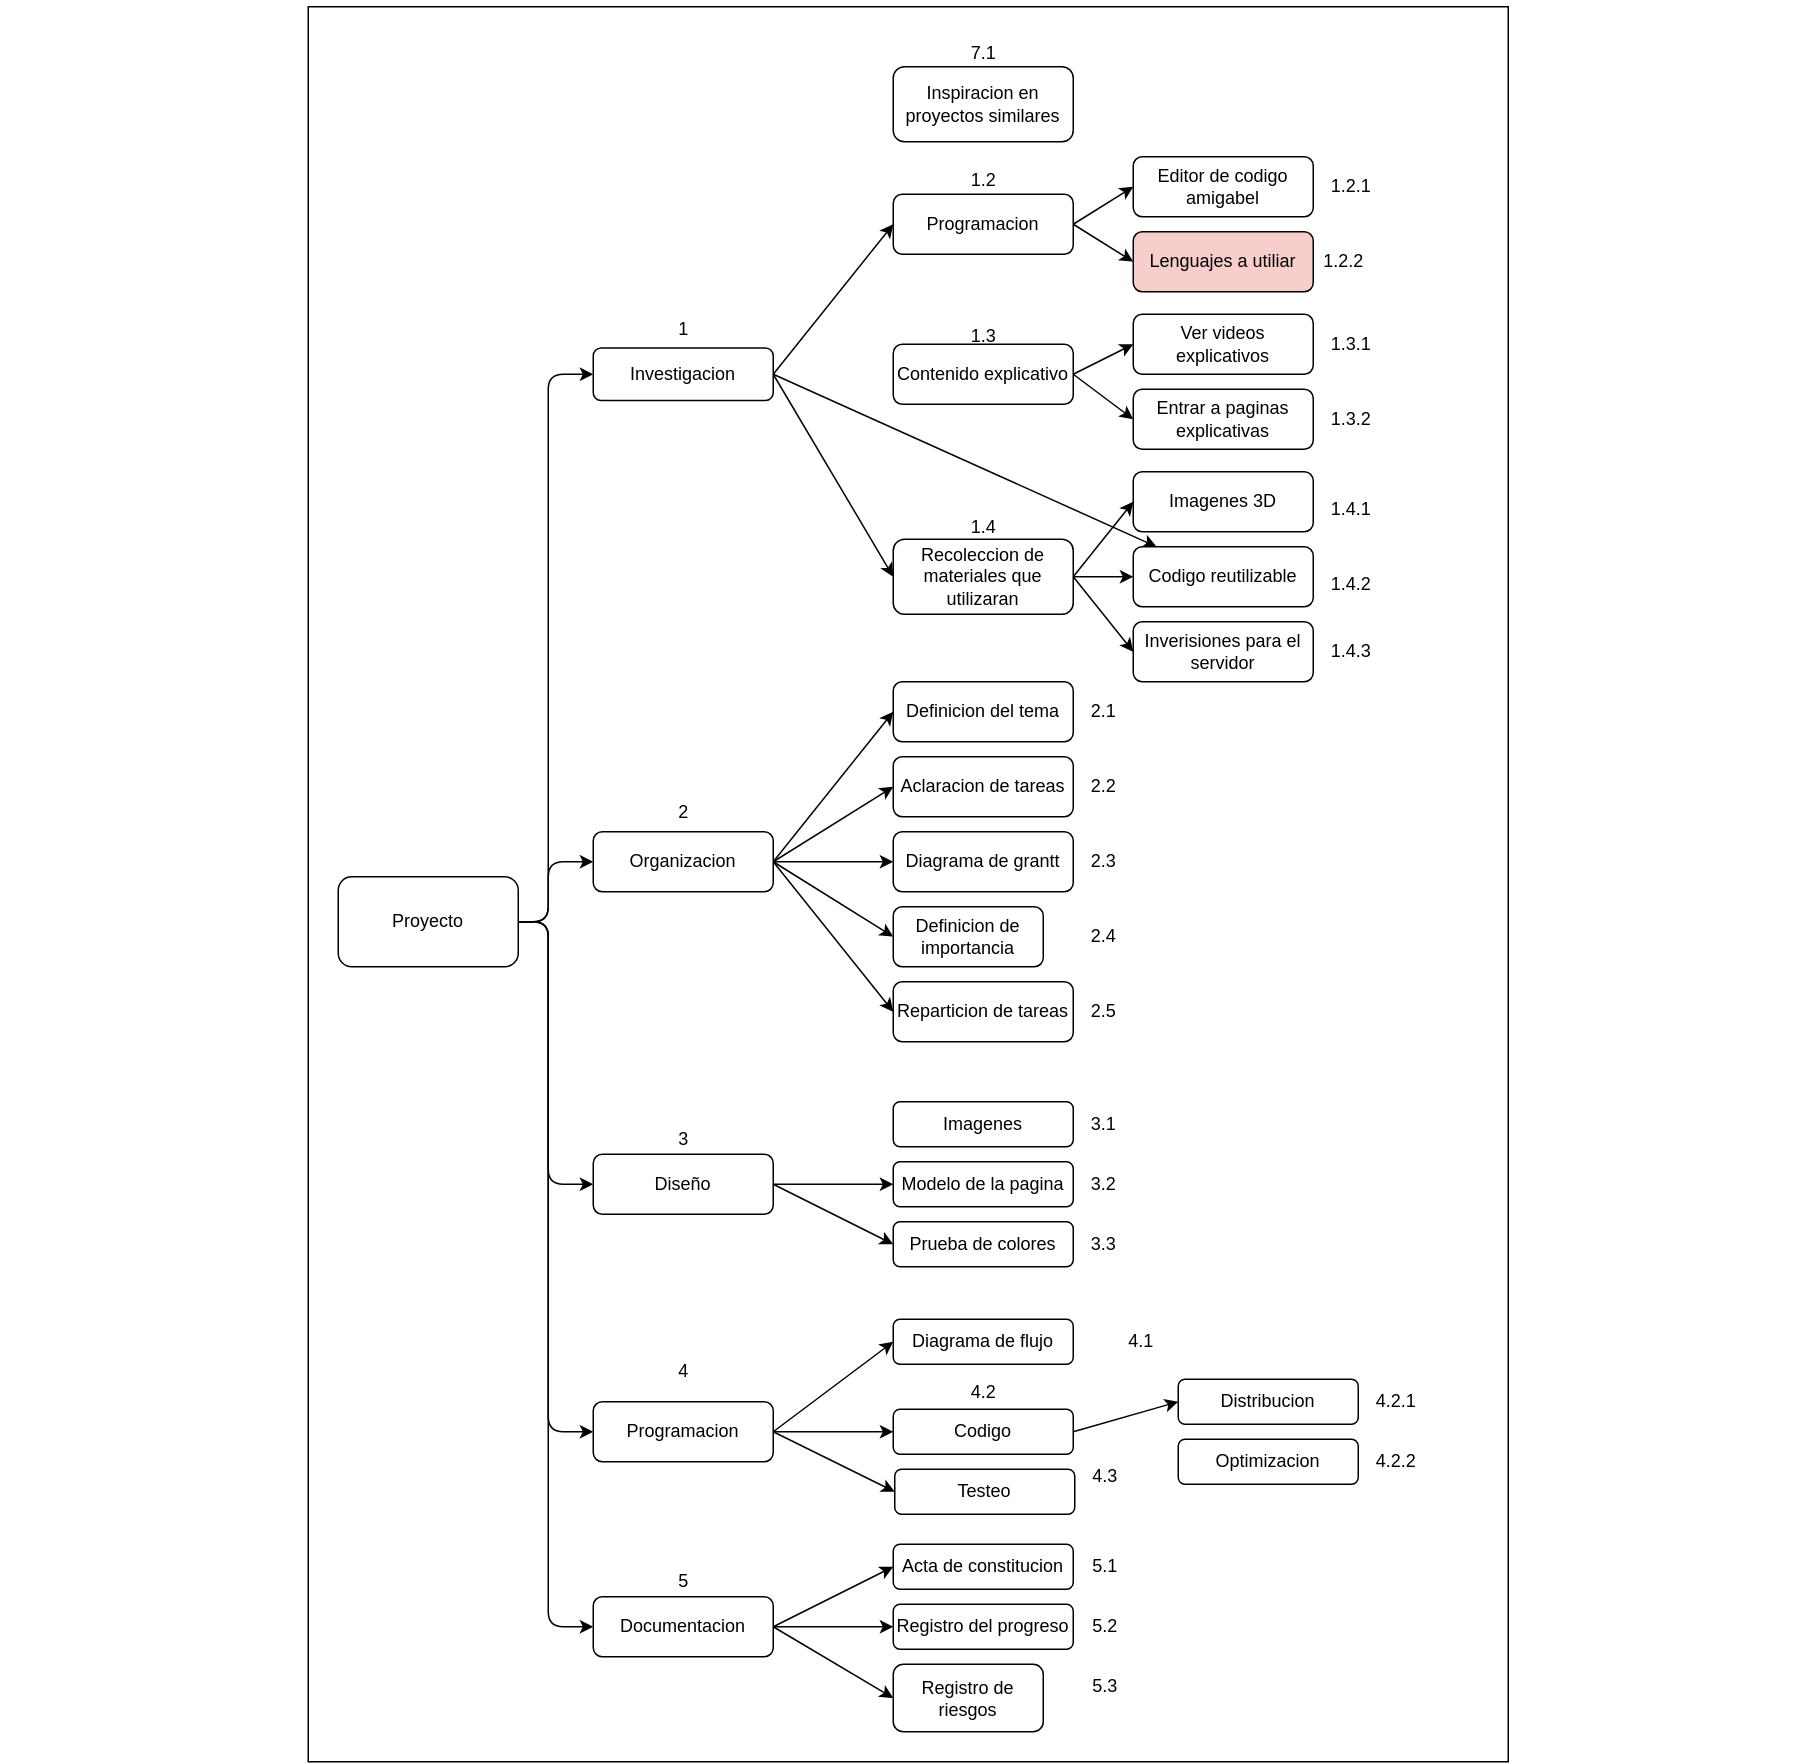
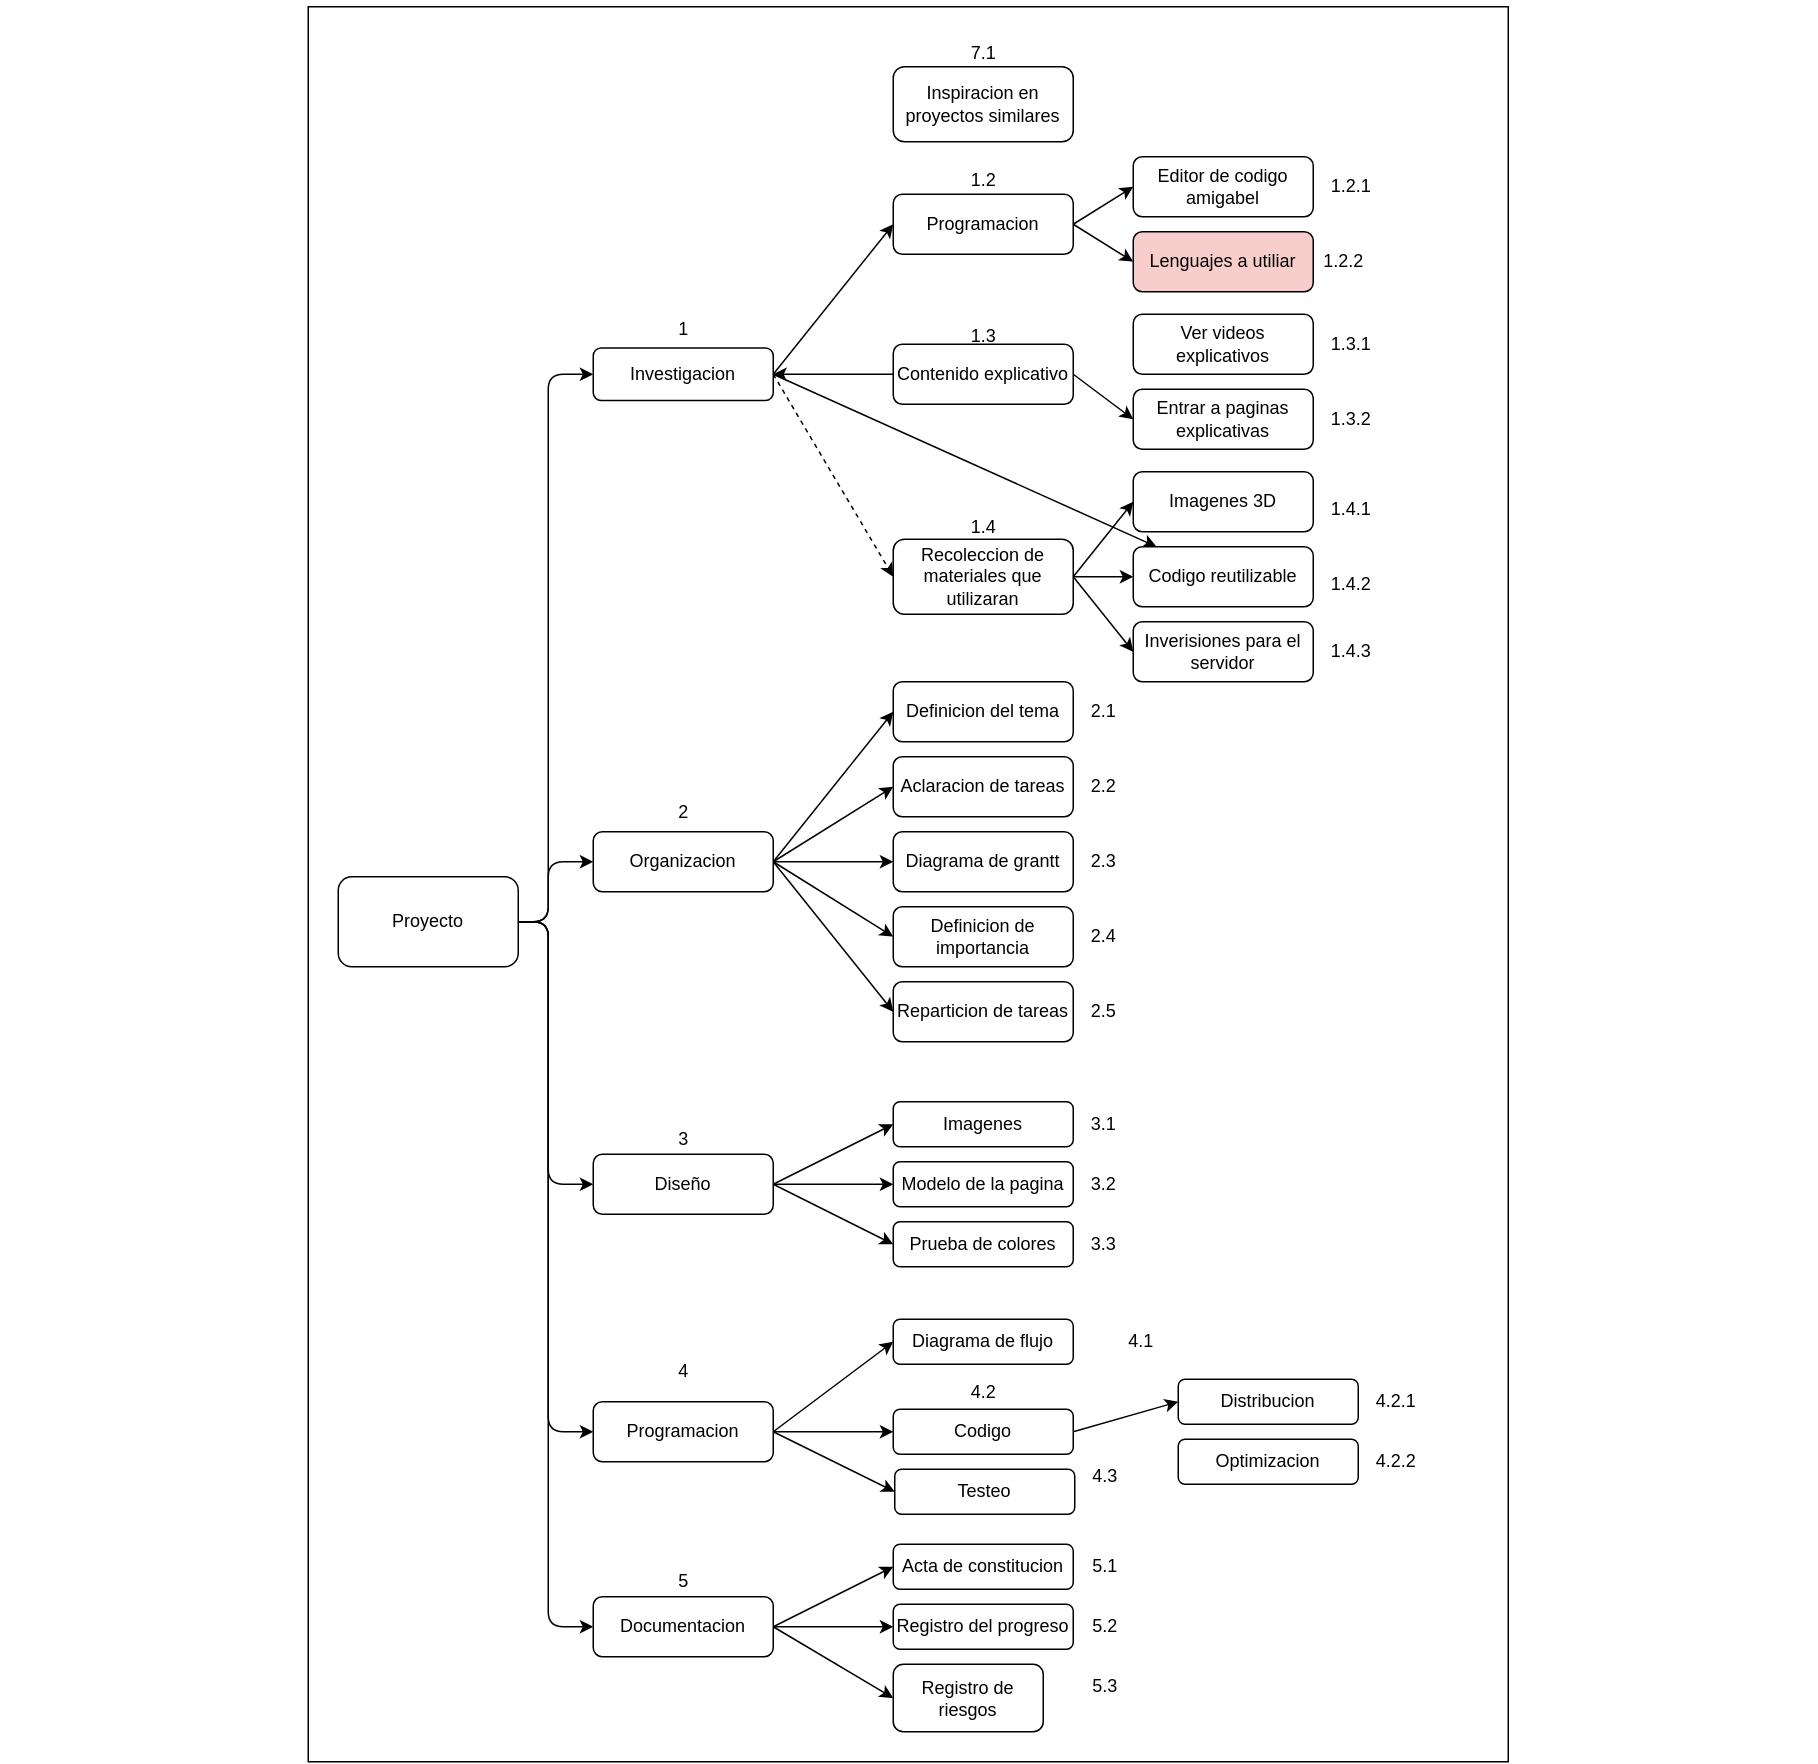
edge "Contenido explicativo" -> "Ver videos explicativos": now "Contenido explicativo" -> "Investigacion"
edge "Investigacion" -> "Recoleccion de materiales que utilizaran": style solid -> dashed
node "Definicion de importancia": size 150x60 -> 180x60
edge "Diseño" -> "Imagenes": added
